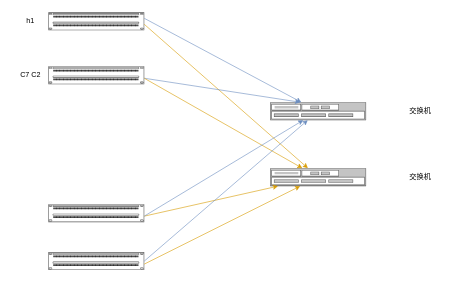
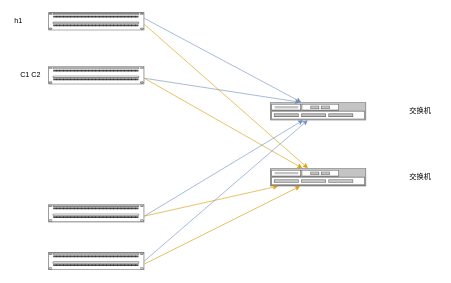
node "h1": moved (30, 21) -> (18, 21)
node "C7 C2": label "C7 C2" -> "C1 C2"
